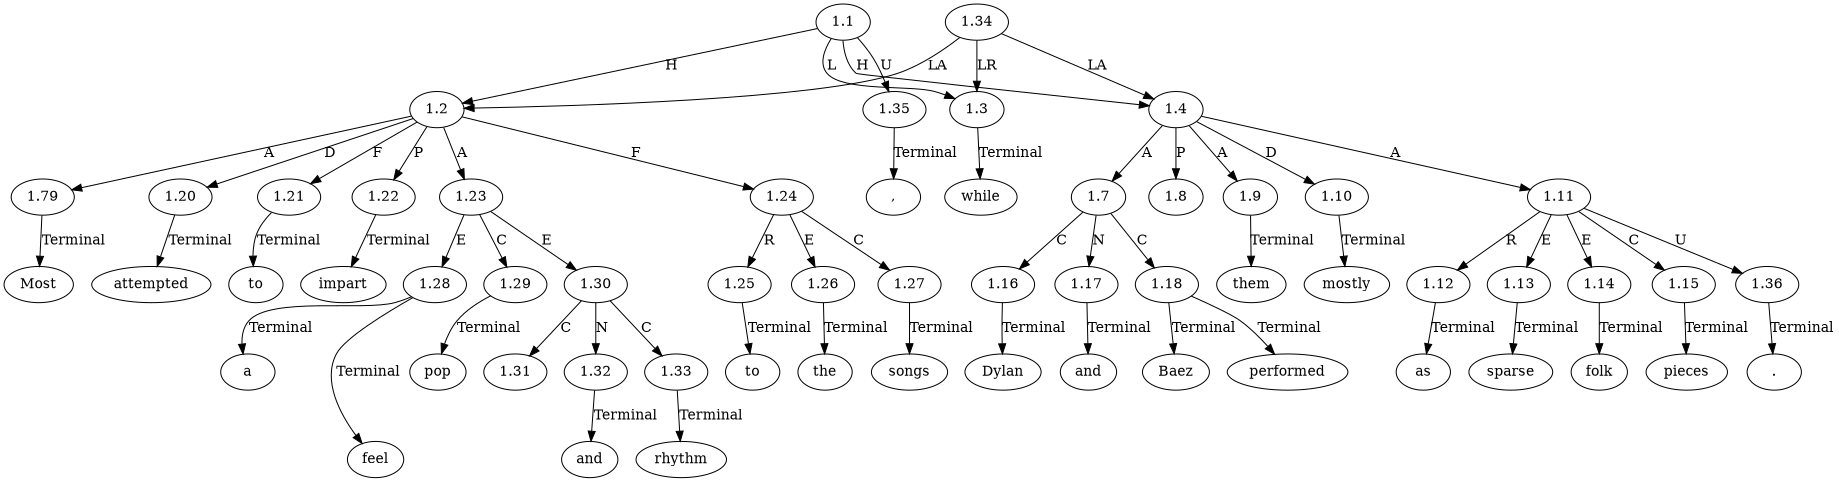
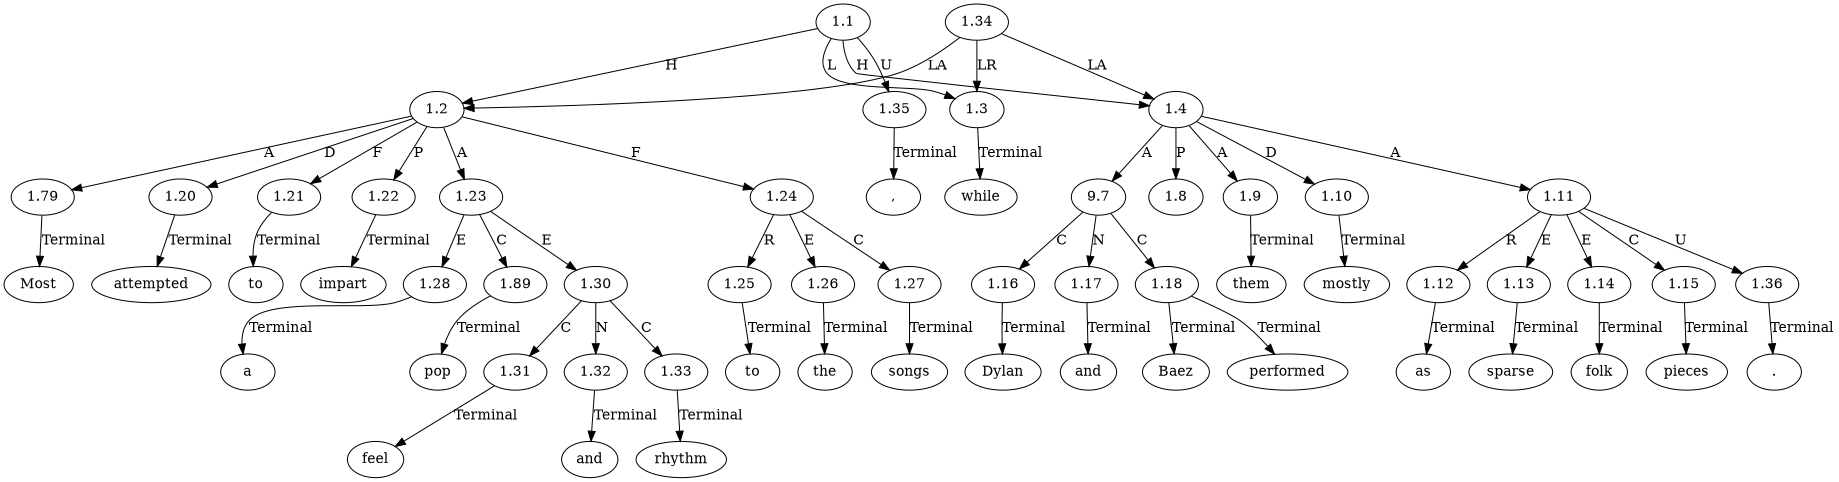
node "1.7": label "1.7" -> "9.7"
node "1.29": label "1.29" -> "1.89"
edge "1.28" -> "feel": now "1.31" -> "feel"
